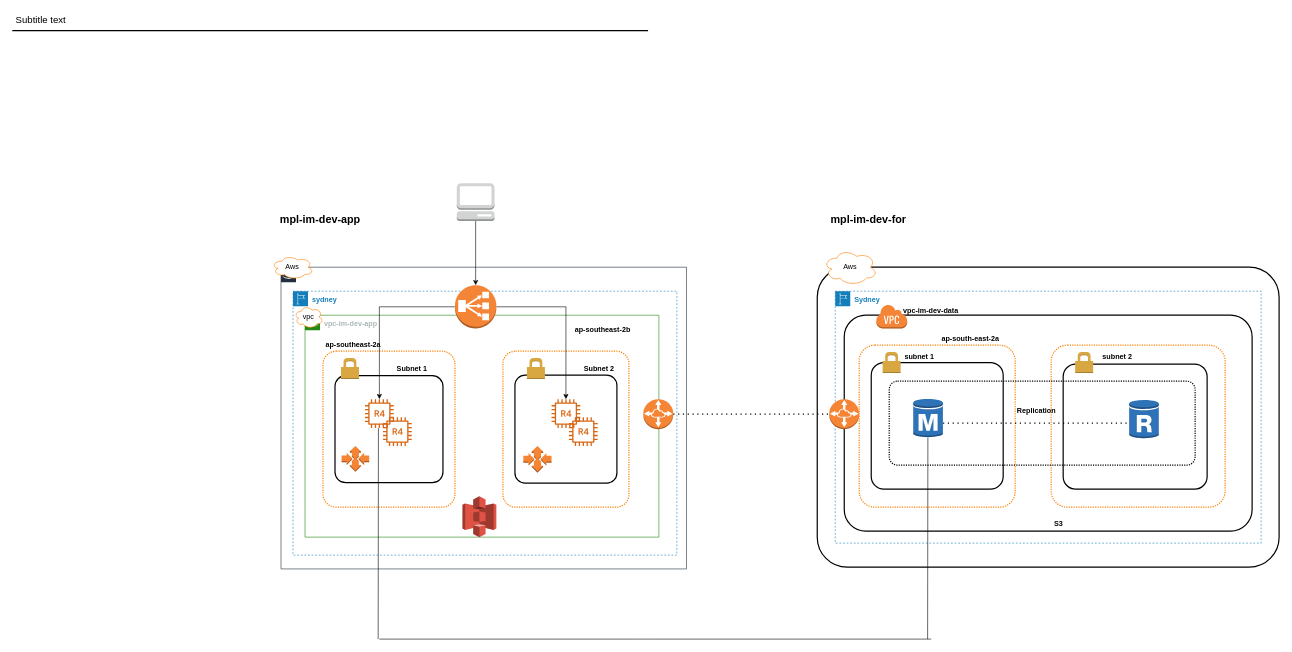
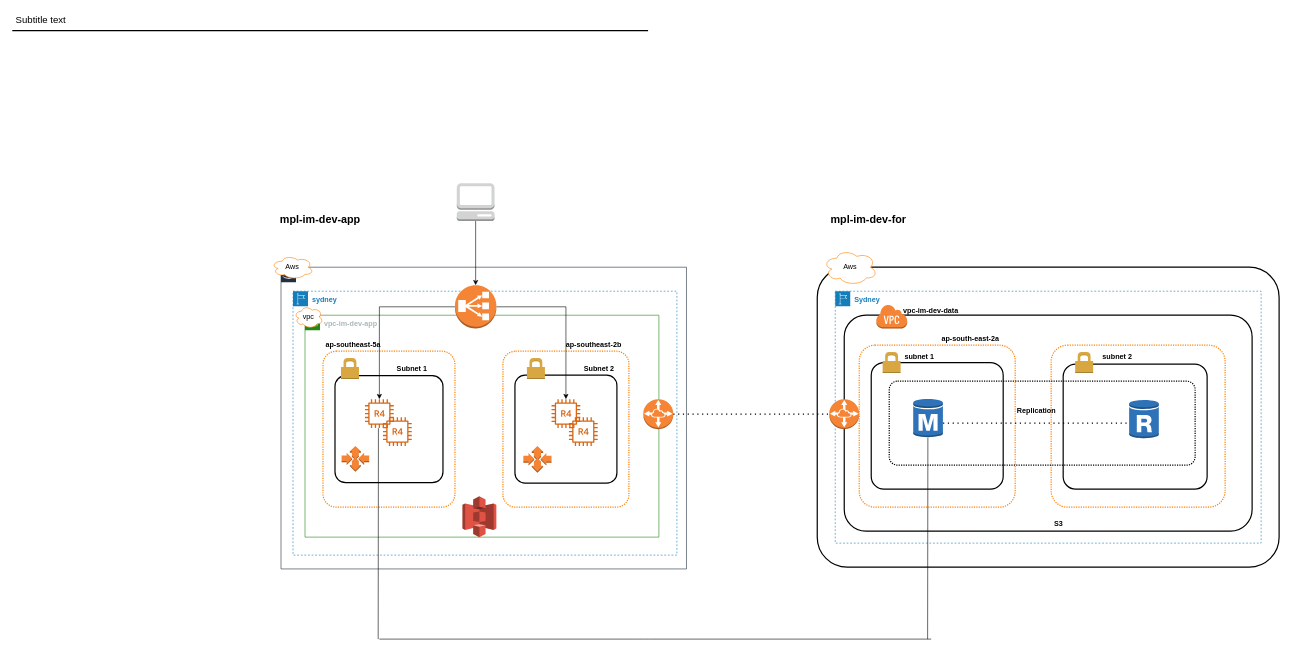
node "ap-southeast-2b": moved (603, 330) -> (594, 345)
node "ap-southeast-2a": label "ap-southeast-2a" -> "ap-southeast-5a"
